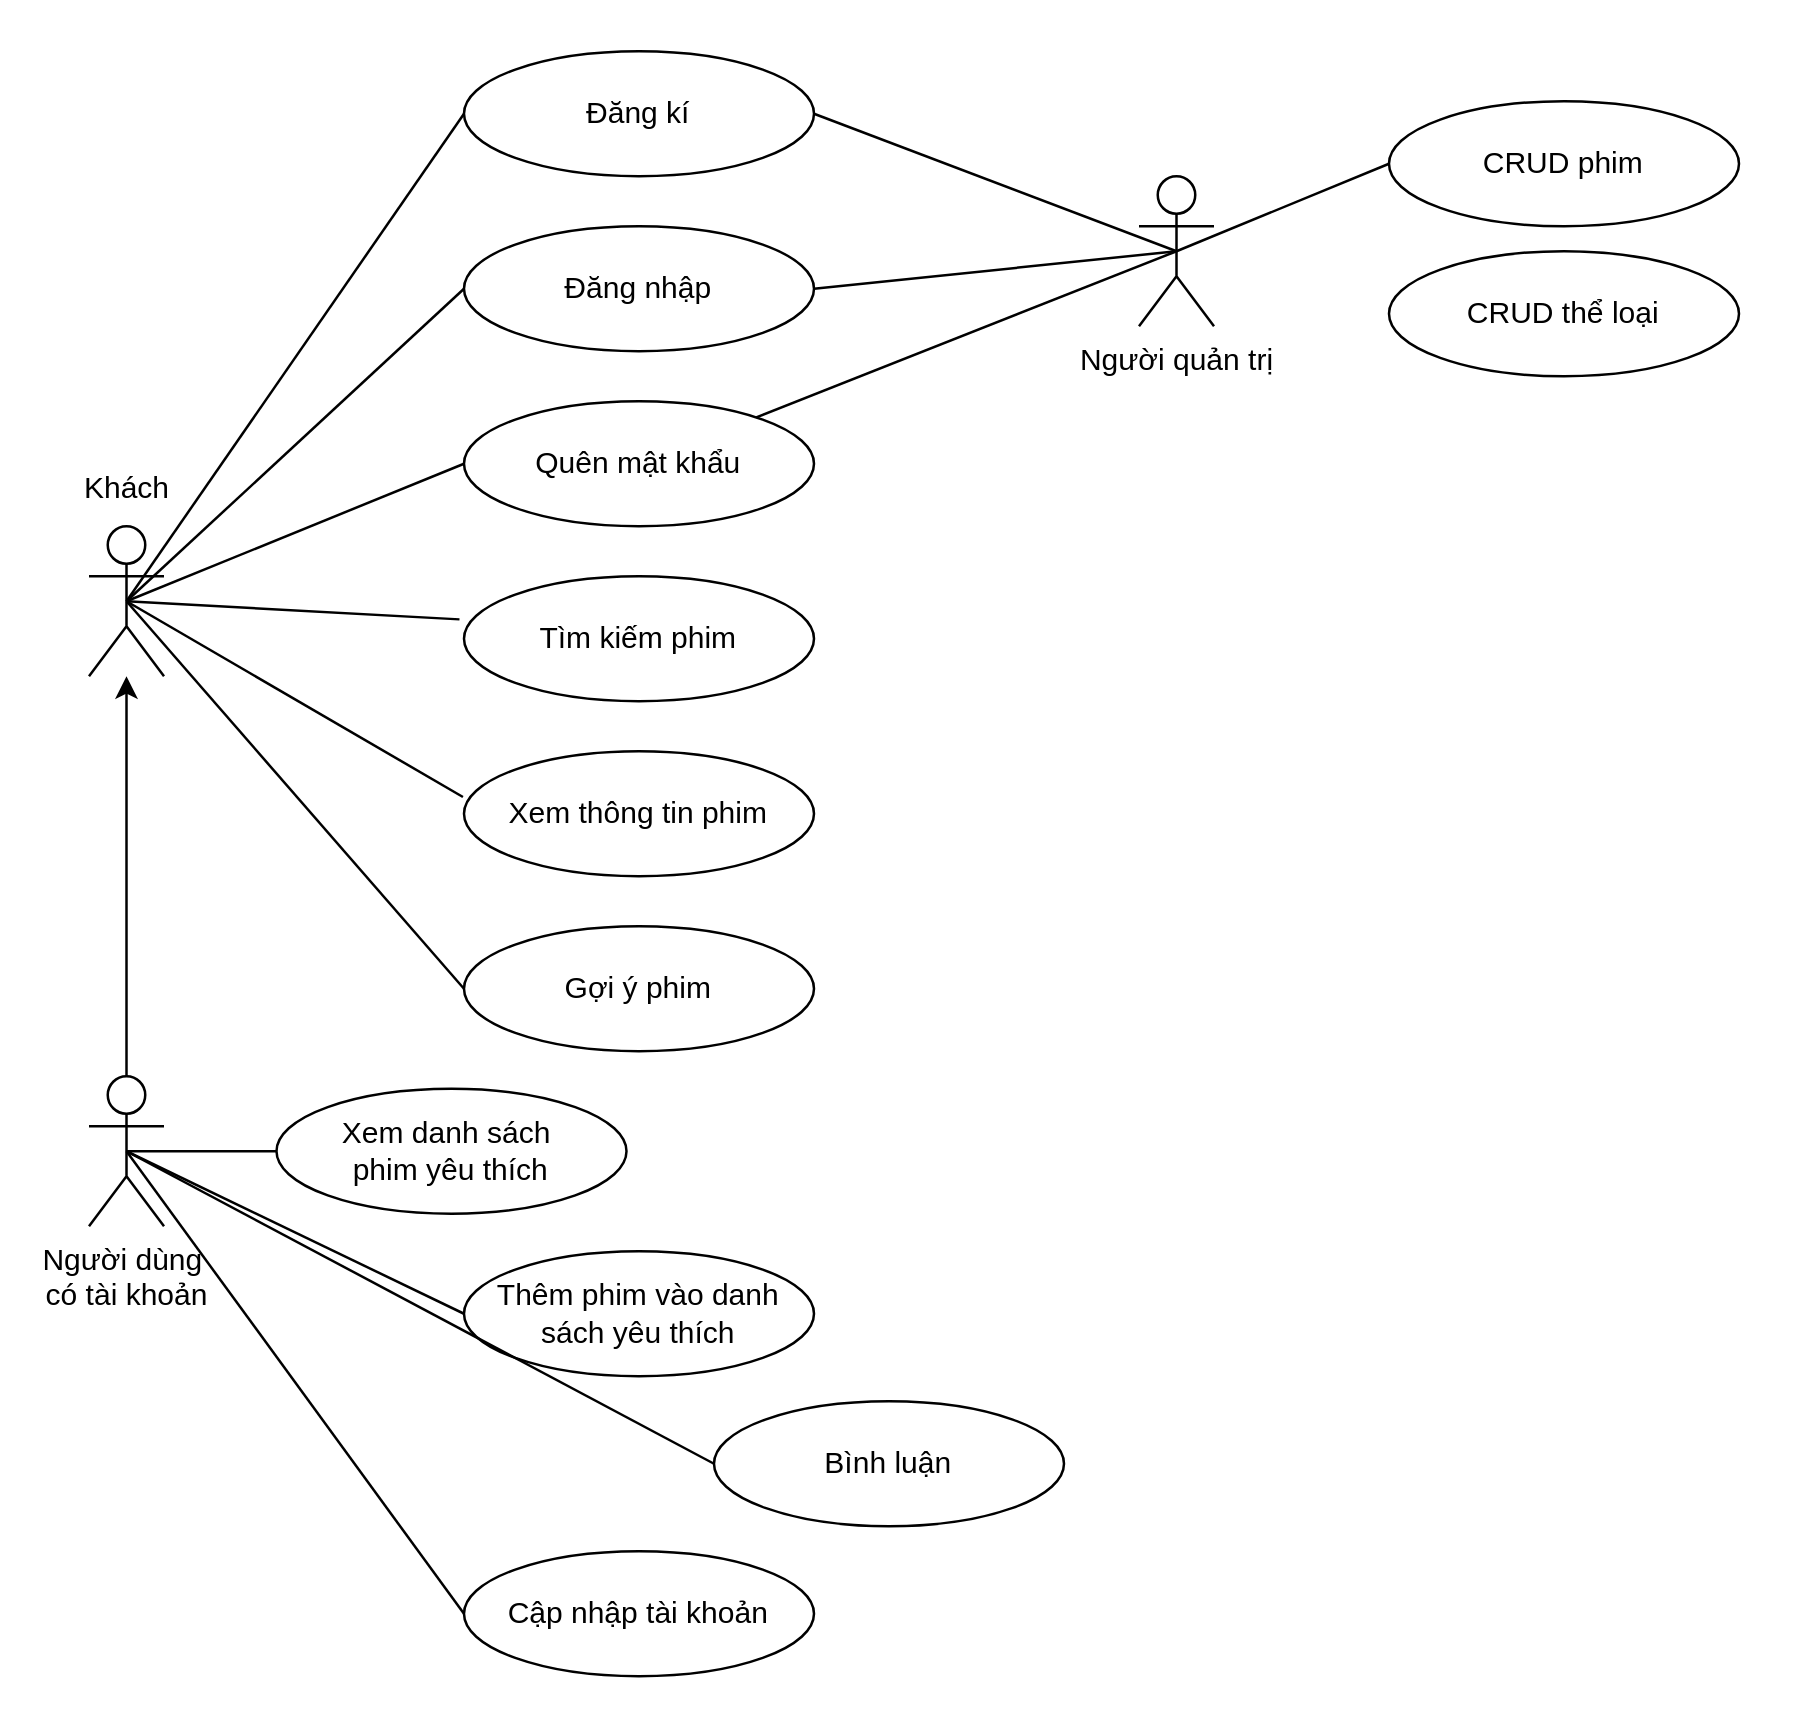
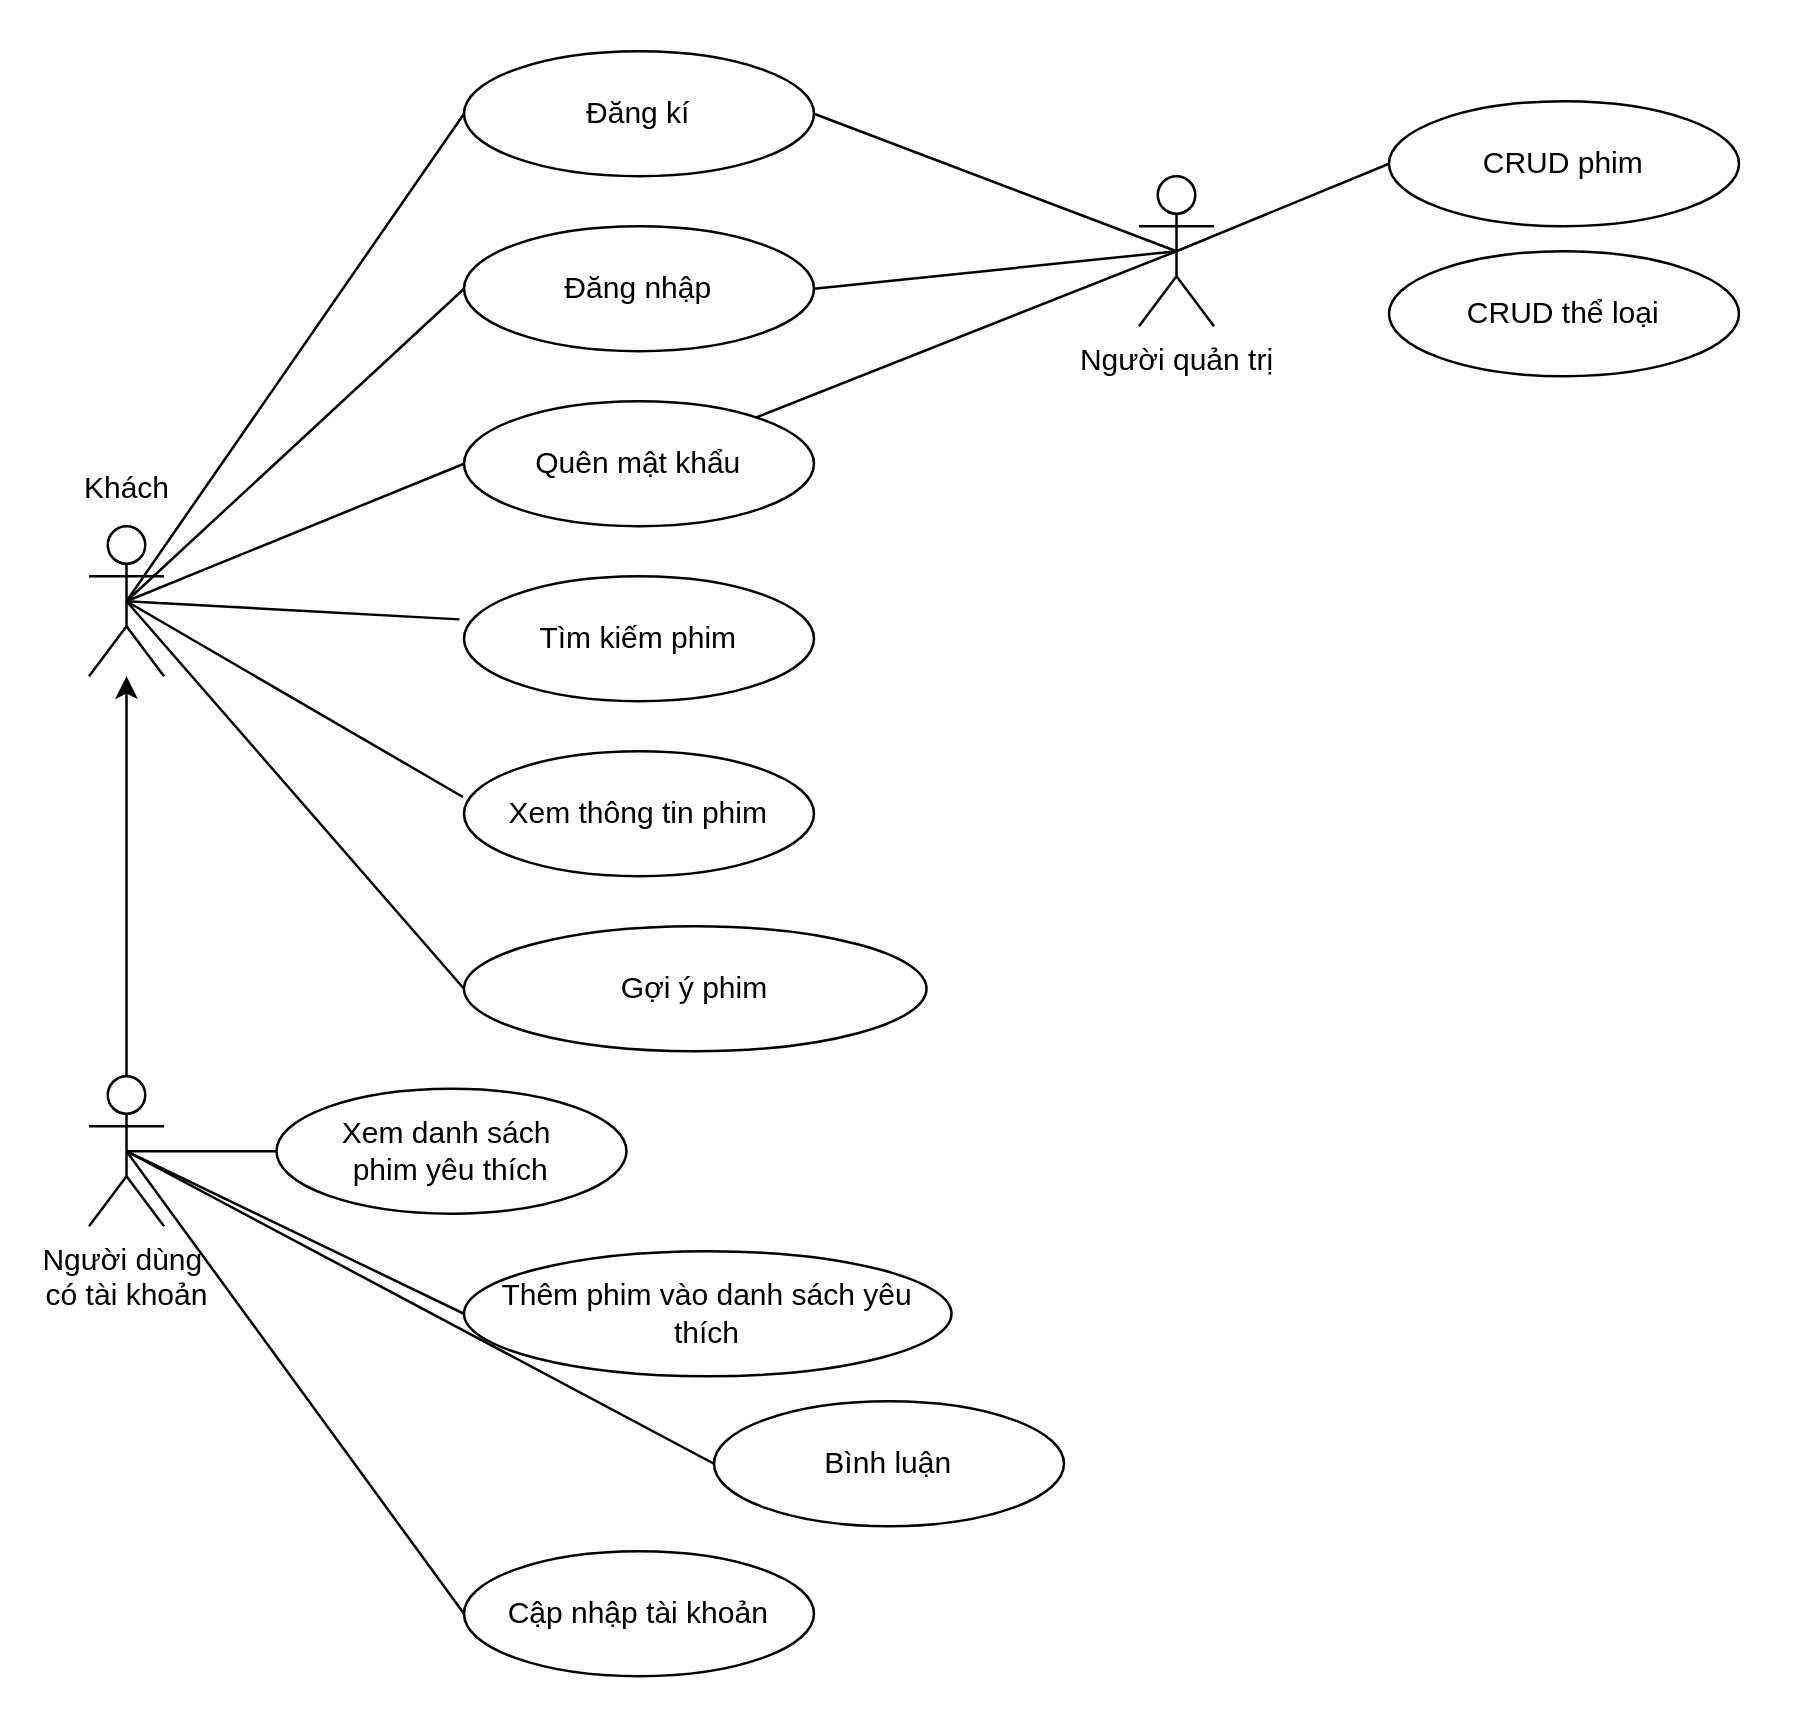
node "Gợi ý phim": size 350x125 -> 463x125
node "Thêm phim vào danh sách yêu thích": size 350x125 -> 488x125
